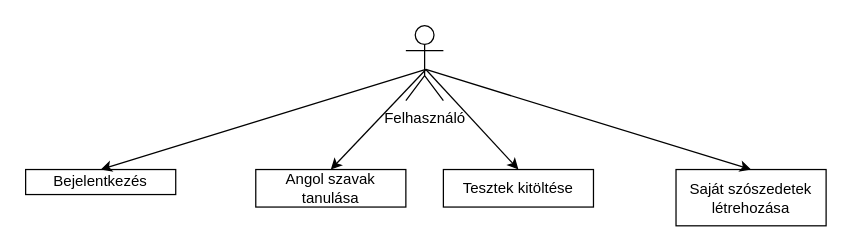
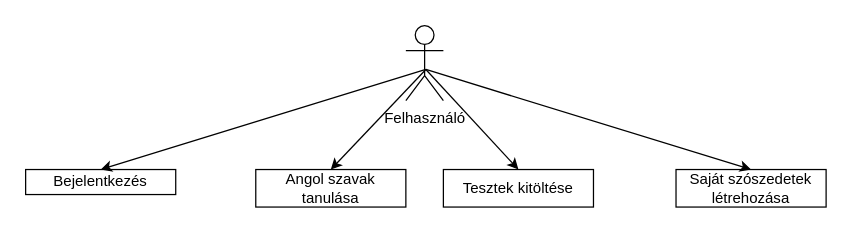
node "Saját szószedetek létrehozása": size 150x56 -> 150x38
